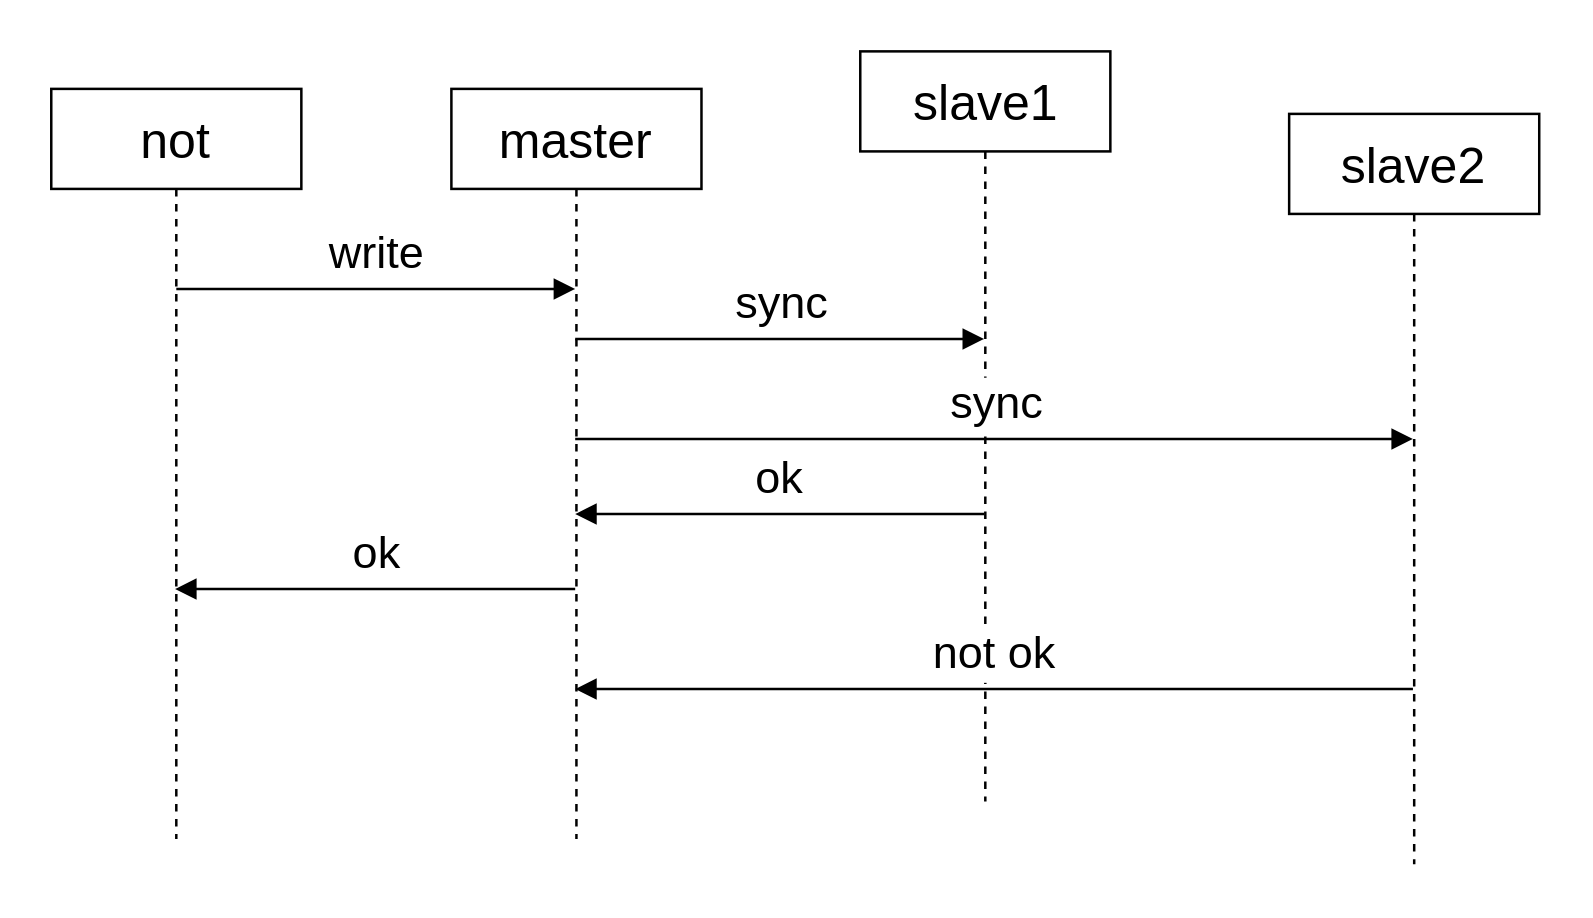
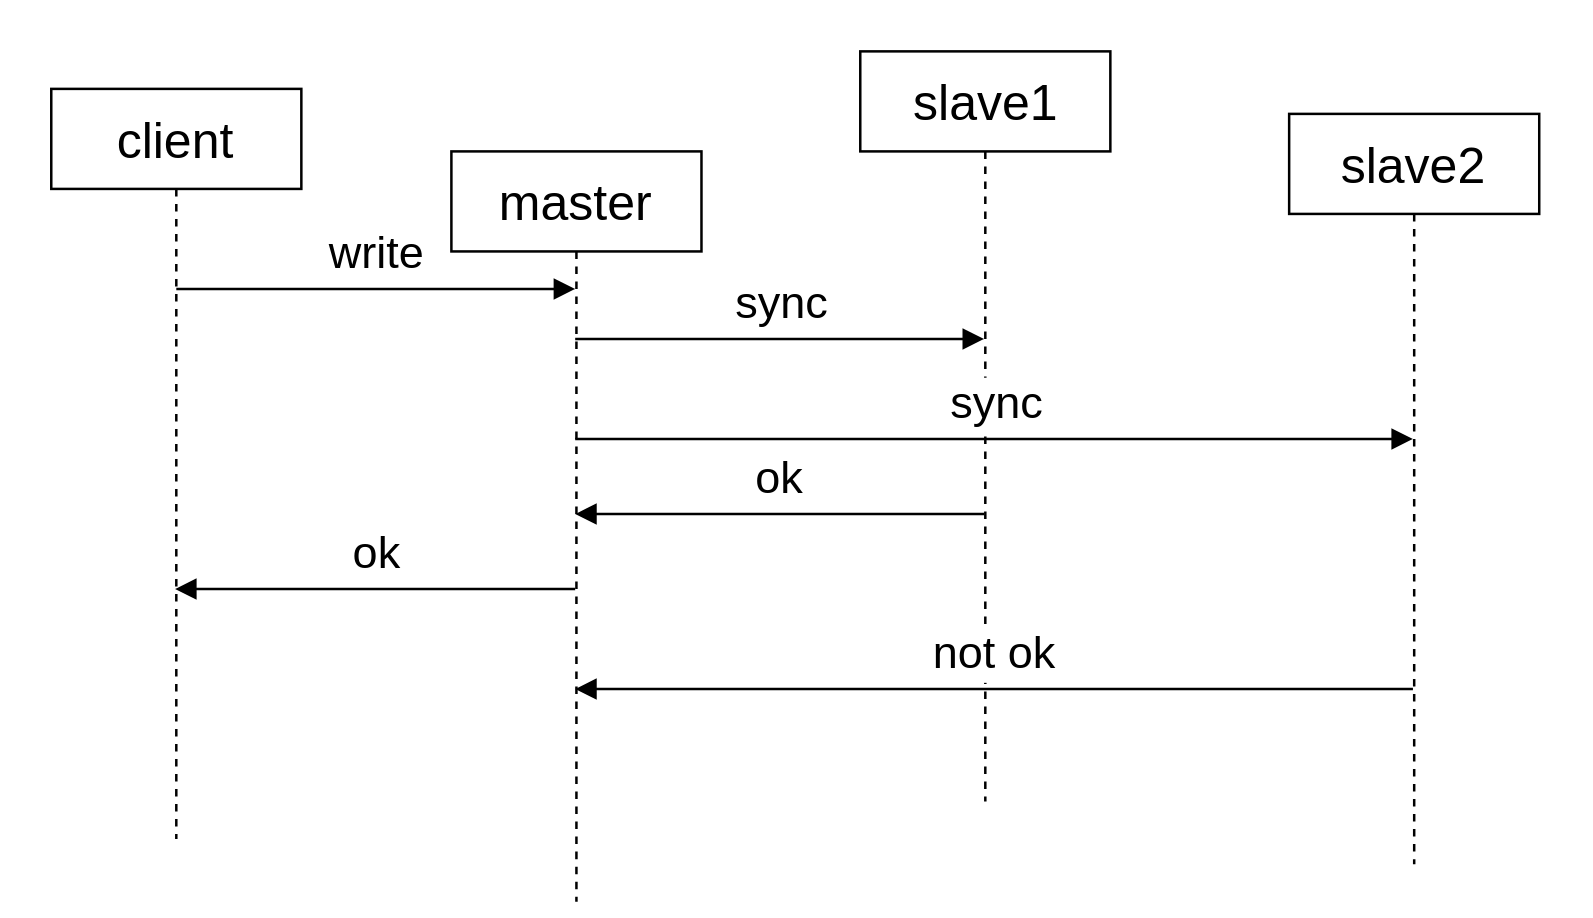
node "not": label "not" -> "client"
node "master": moved (576, 464) -> (576, 526)
